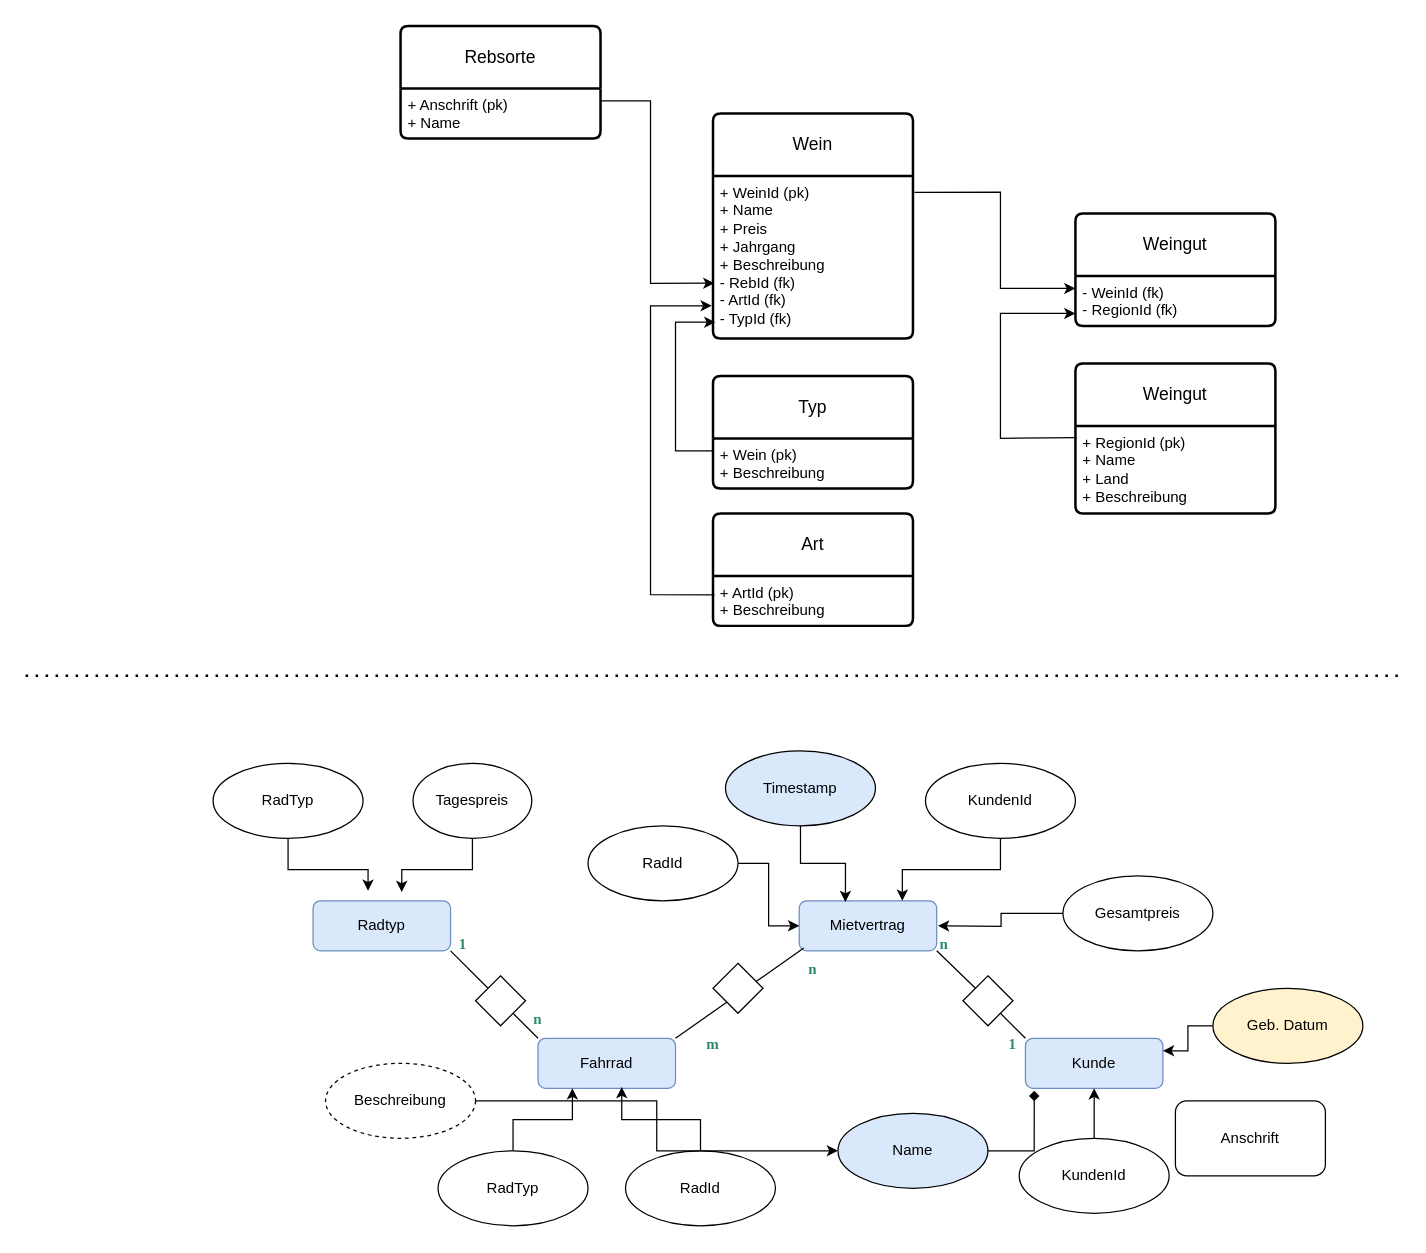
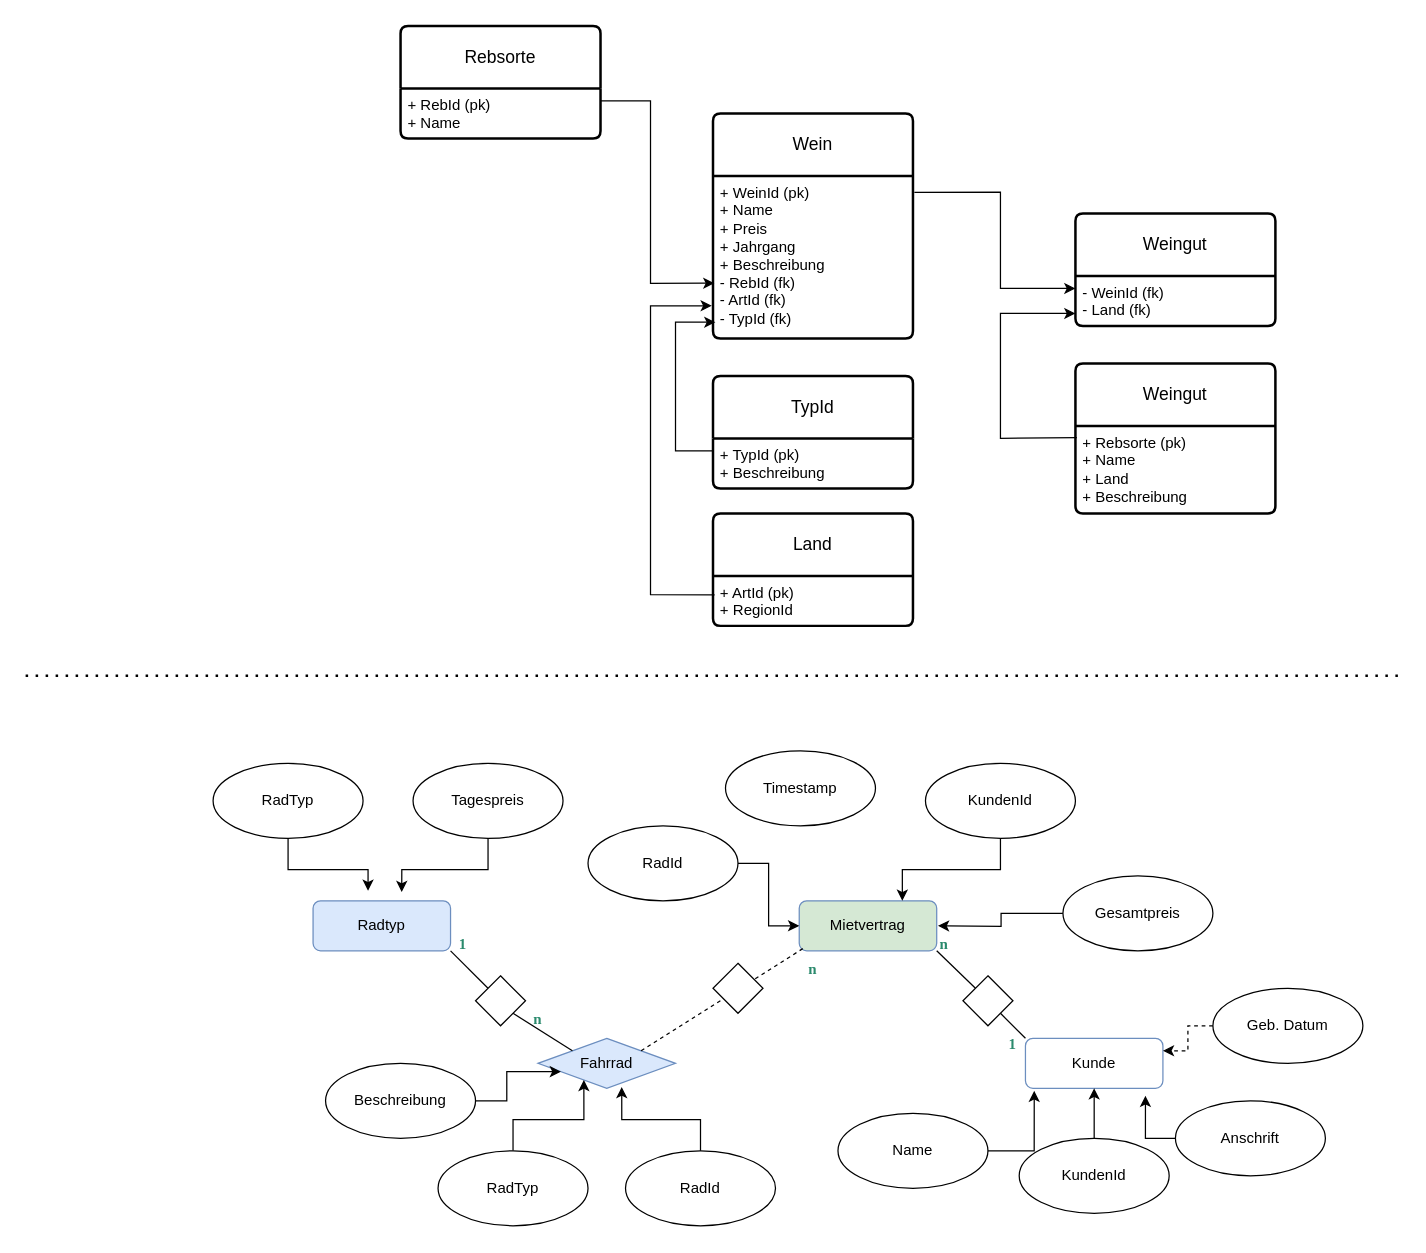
node "+ Anschrift (pk) + Name": label "+ Anschrift (pk) + Name" -> "+ RebId (pk) + Name"
node "- WeinId (fk) - RegionId (fk)": label "- WeinId (fk) - RegionId (fk)" -> "- WeinId (fk) - Land (fk)"
node "Typ": label "Typ" -> "TypId"
node "+ Wein (pk) + Beschreibung": label "+ Wein (pk) + Beschreibung" -> "+ TypId (pk) + Beschreibung"
node "+ RegionId (pk) + Name + Land + Beschreibung": label "+ RegionId (pk) + Name + Land + Beschreibung" -> "+ Rebsorte (pk) + Name + Land + Beschreibung"
node "Art": label "Art" -> "Land"
node "+ ArtId (pk) + Beschreibung": label "+ ArtId (pk) + Beschreibung" -> "+ ArtId (pk) + RegionId"
node "Timestamp": fillcolor #dae8fc -> #ffffff
node "Tagespreis": size 119x75 -> 150x75
edge "Timestamp" -> "Mietvertrag": removed
node "Mietvertrag": fillcolor #dae8fc -> #d5e8d4
edge "Mietvertrag" -- "Fahrrad": style solid -> dashed
node "Geb. Datum": fillcolor #fff2cc -> #ffffff
edge "Geb. Datum" -> "Kunde": style solid -> dashed
node "m": removed
node "Fahrrad": shape rounded rectangle -> diamond
node "Kunde": fillcolor #dae8fc -> #ffffff
node "Beschreibung": style dashed -> solid
edge "Beschreibung" -> "Name": now "Beschreibung" -> "Fahrrad"
edge "Name" -> "Kunde": arrowhead diamond -> classic
edge "Anschrift" -> "Kunde": added
node "Anschrift": shape rounded rectangle -> ellipse
node "Name": fillcolor #dae8fc -> #ffffff
